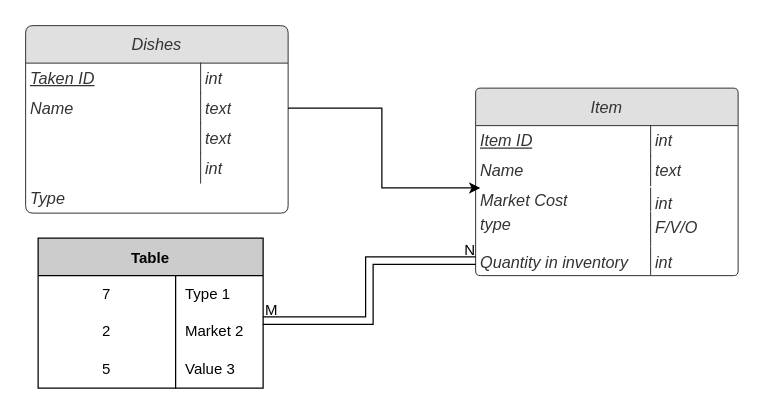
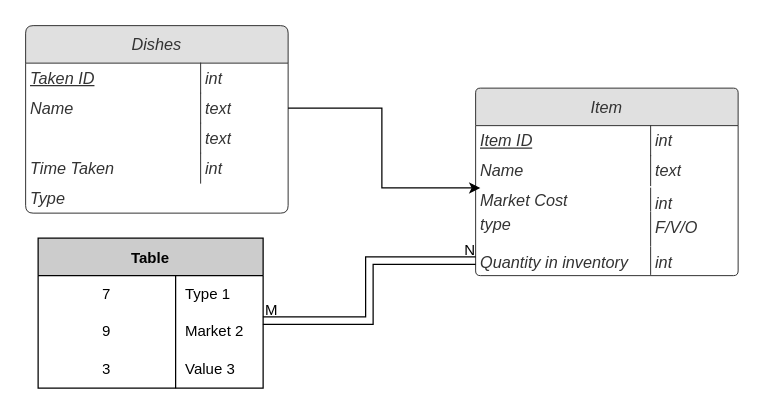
node "Time Taken": added
node "2": label "2" -> "9"
node "5": label "5" -> "3"
